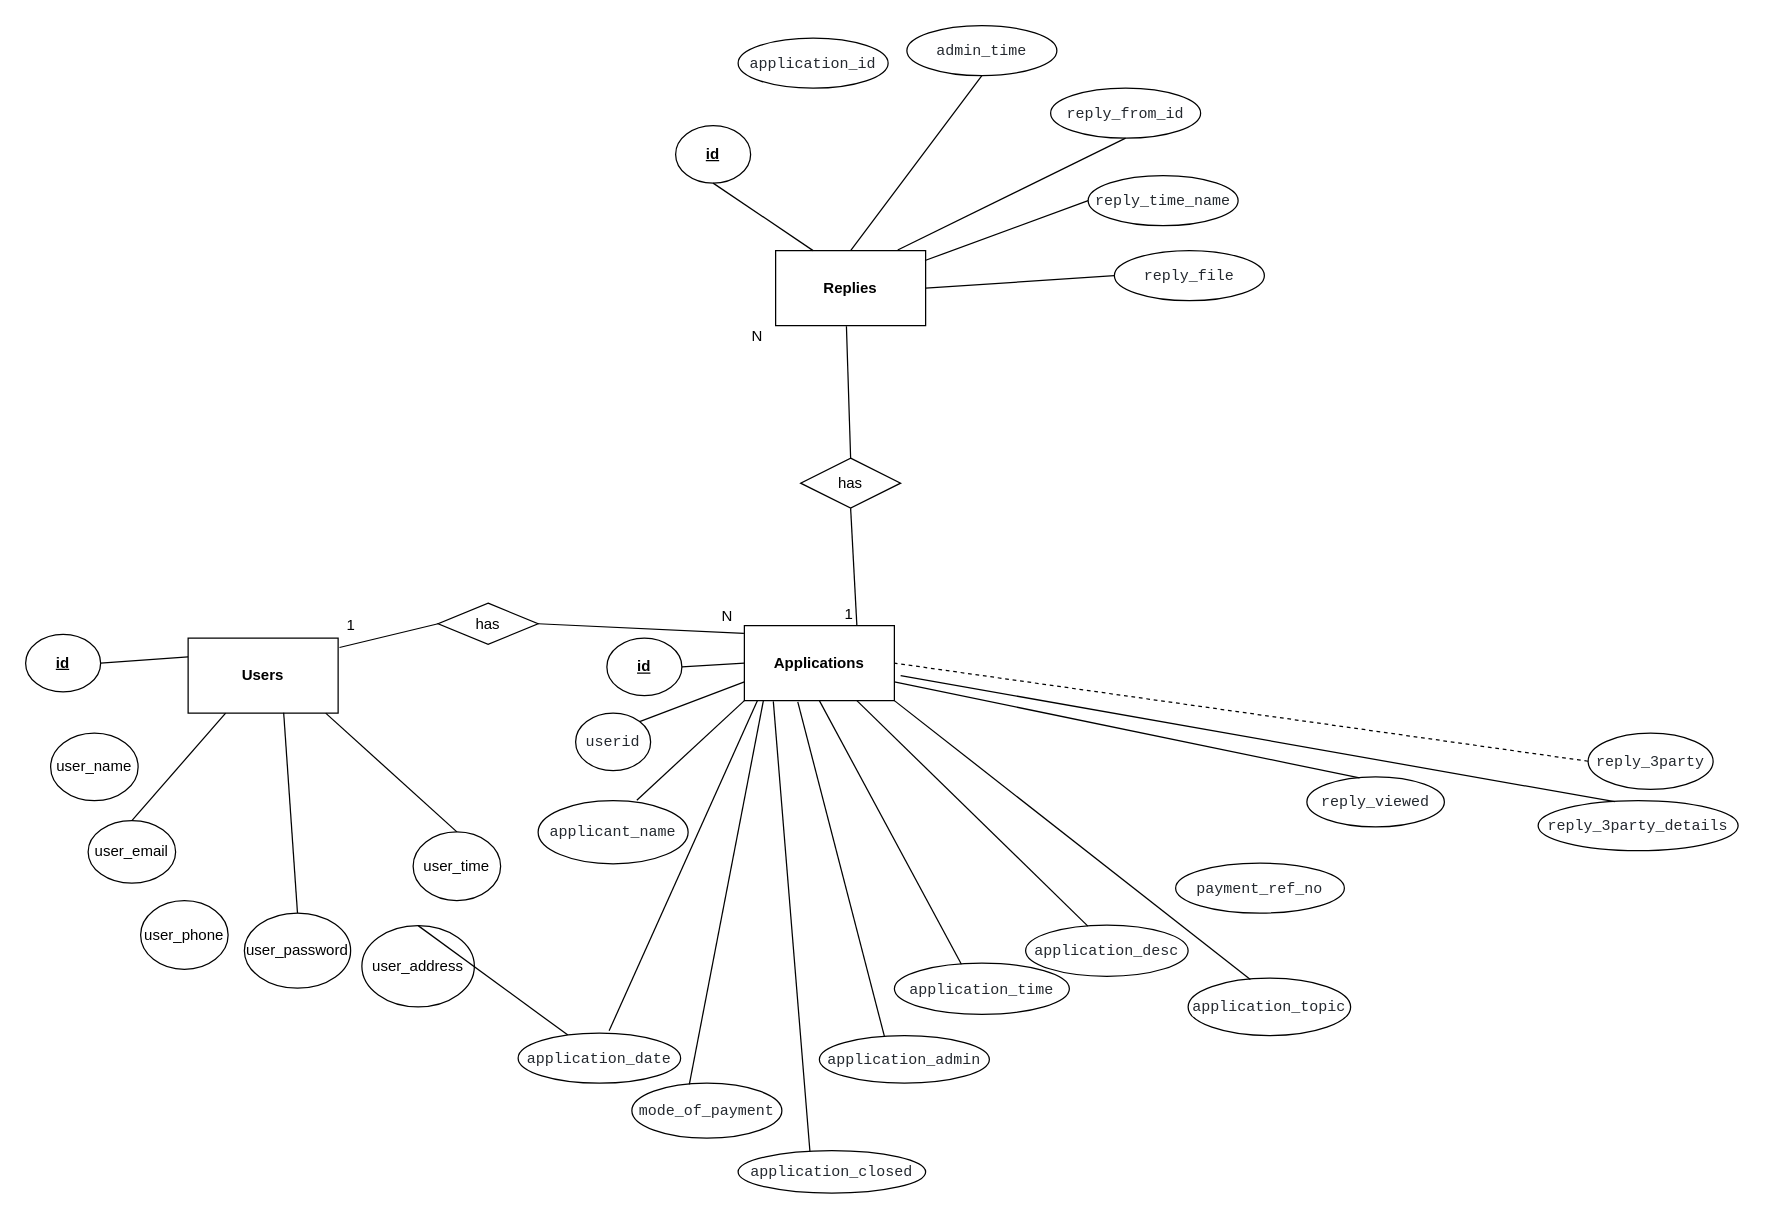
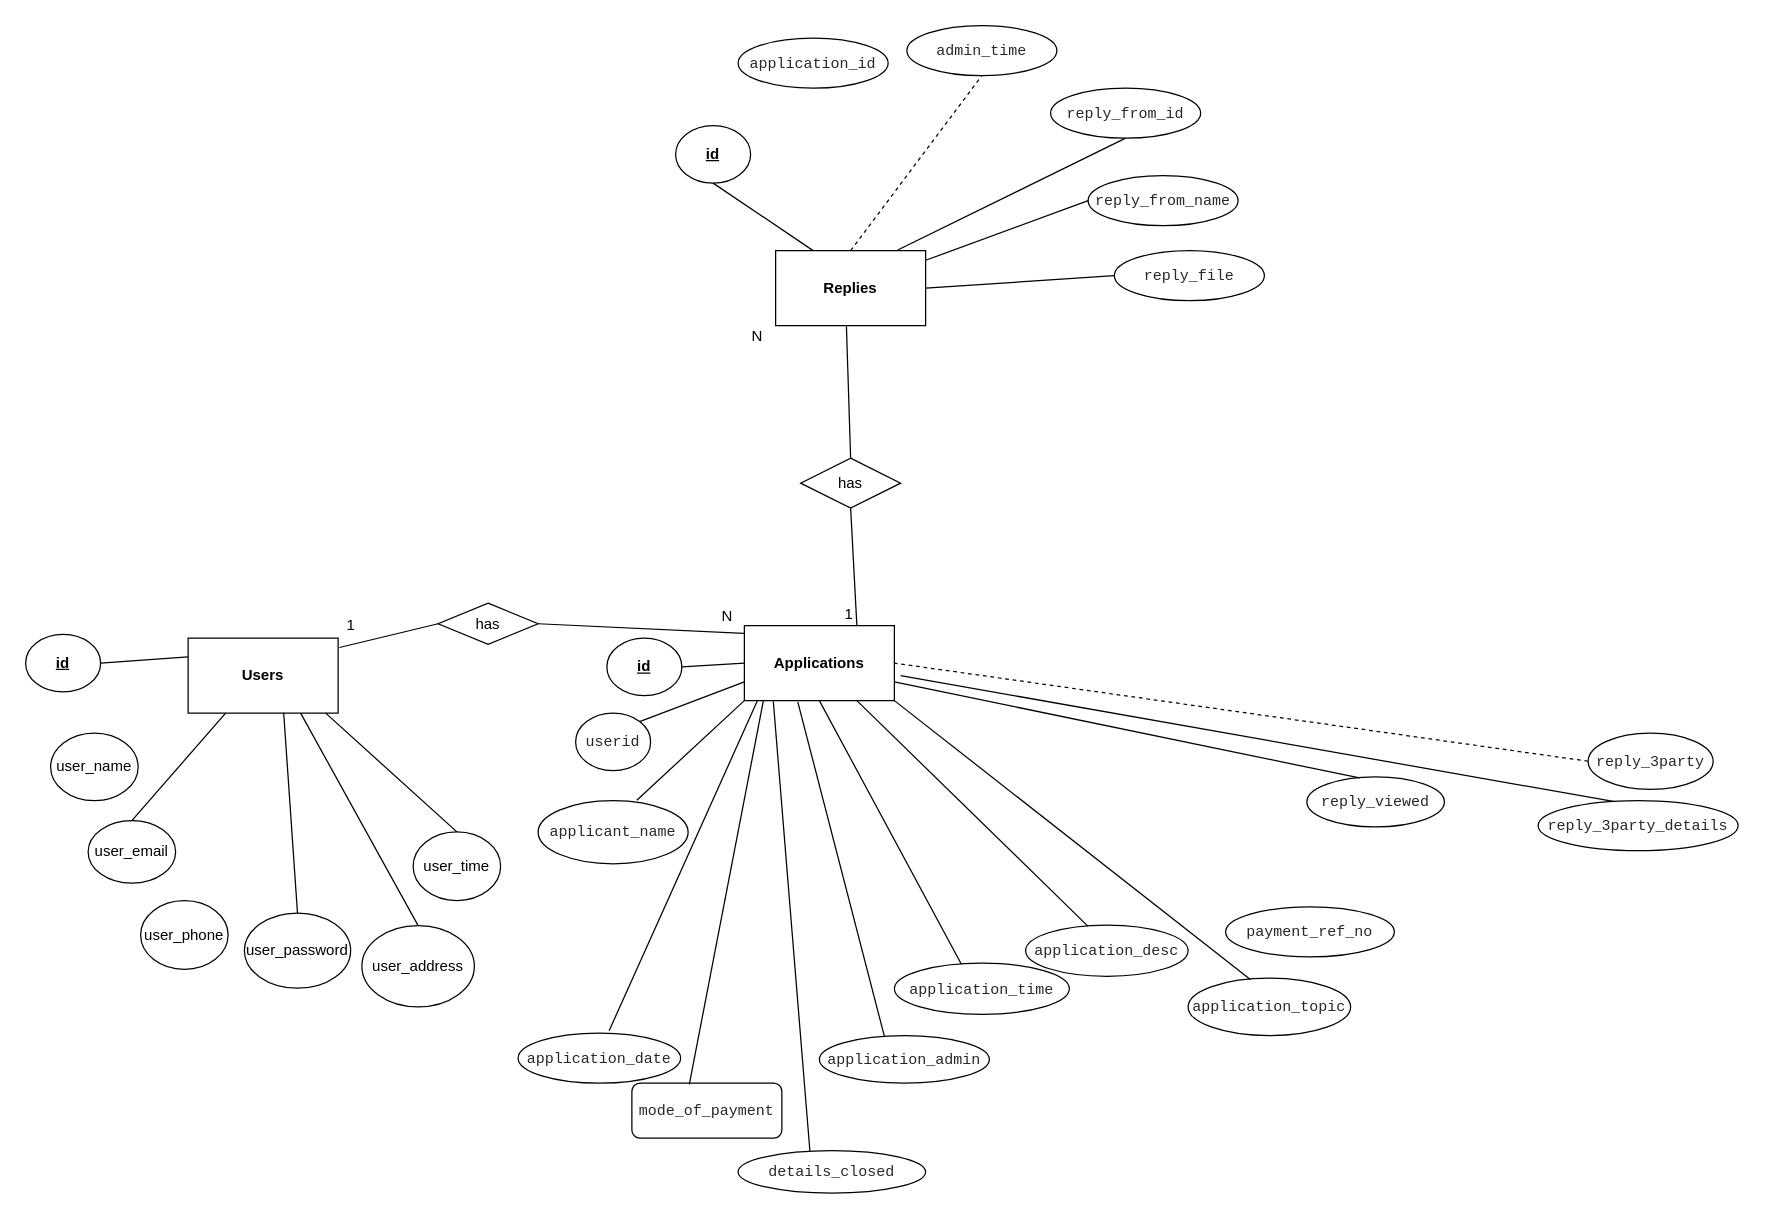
edge "admin_time" -- "Replies": style solid -> dashed
node "reply_time_name": label "reply_time_name" -> "reply_from_name"
node "payment_ref_no": moved (1260, 888) -> (1310, 932)
edge "user_address" -- "application_date": now "user_address" -- "Users"
node "mode_of_payment": shape ellipse -> rounded rectangle
node "application_closed": label "application_closed" -> "details_closed"
